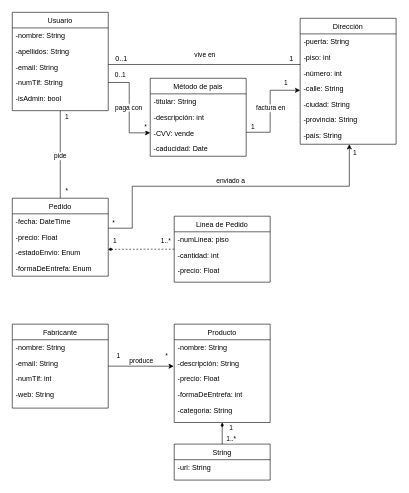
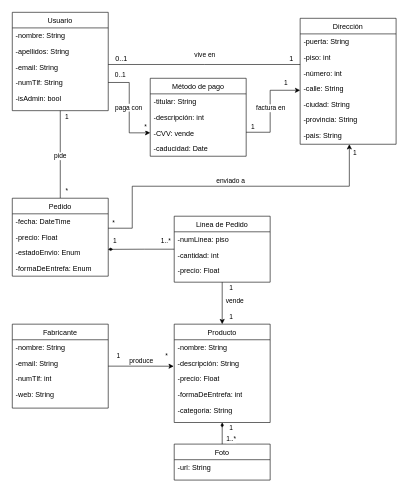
node "Método de pais": label "Método de pais" -> "Método de pago"
edge "Linea de Pedido" -> "-estadoEnvio: Enum": style dashed -> solid
edge "Linea de Pedido" -> "Producto": added, labels "1", "vende", "1"
node "String": label "String" -> "Foto"
